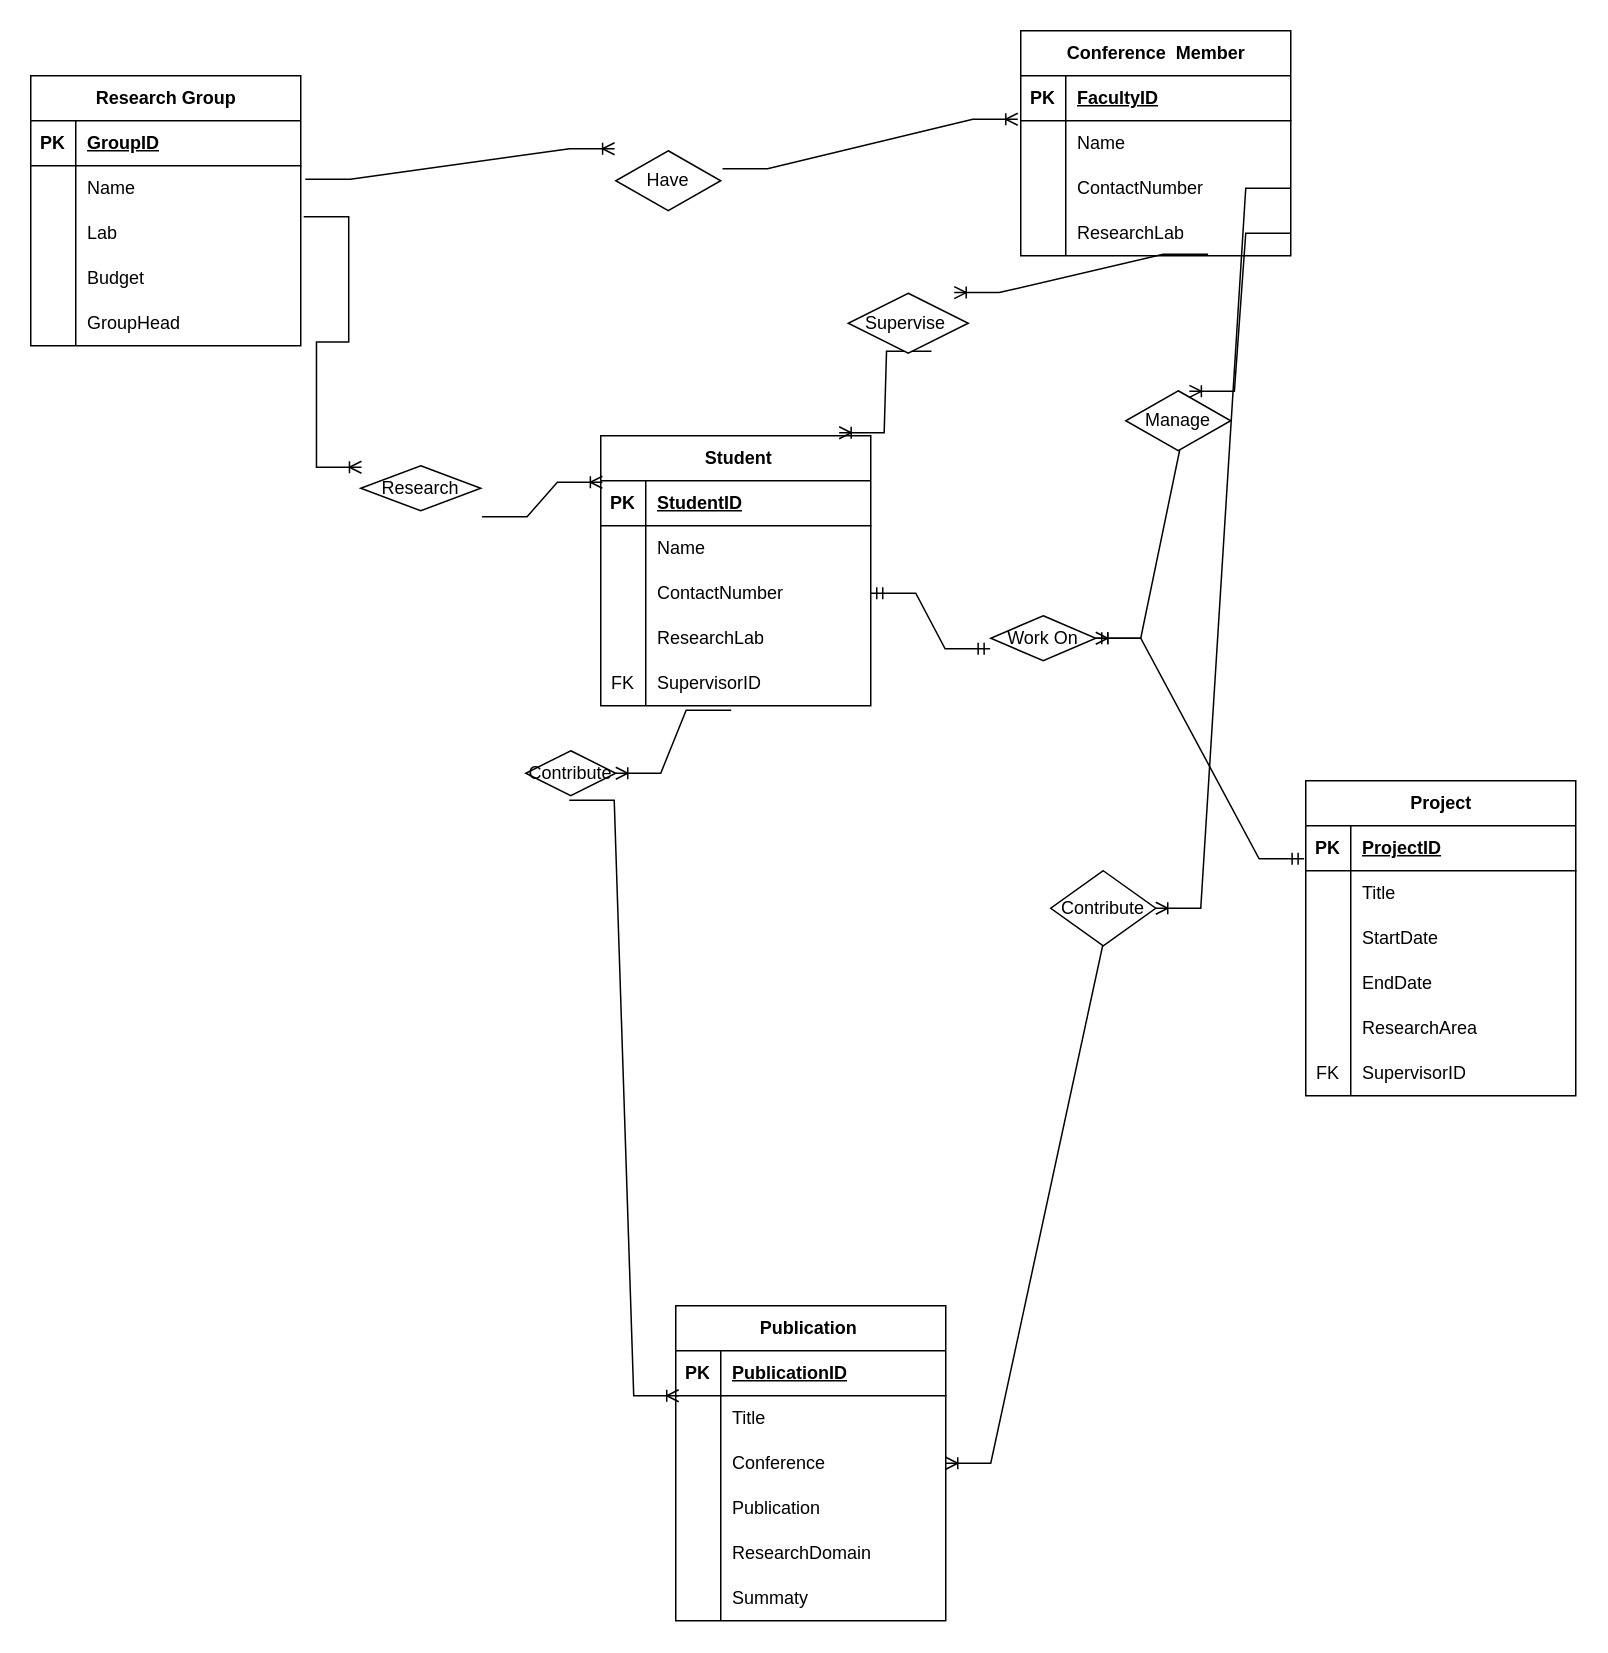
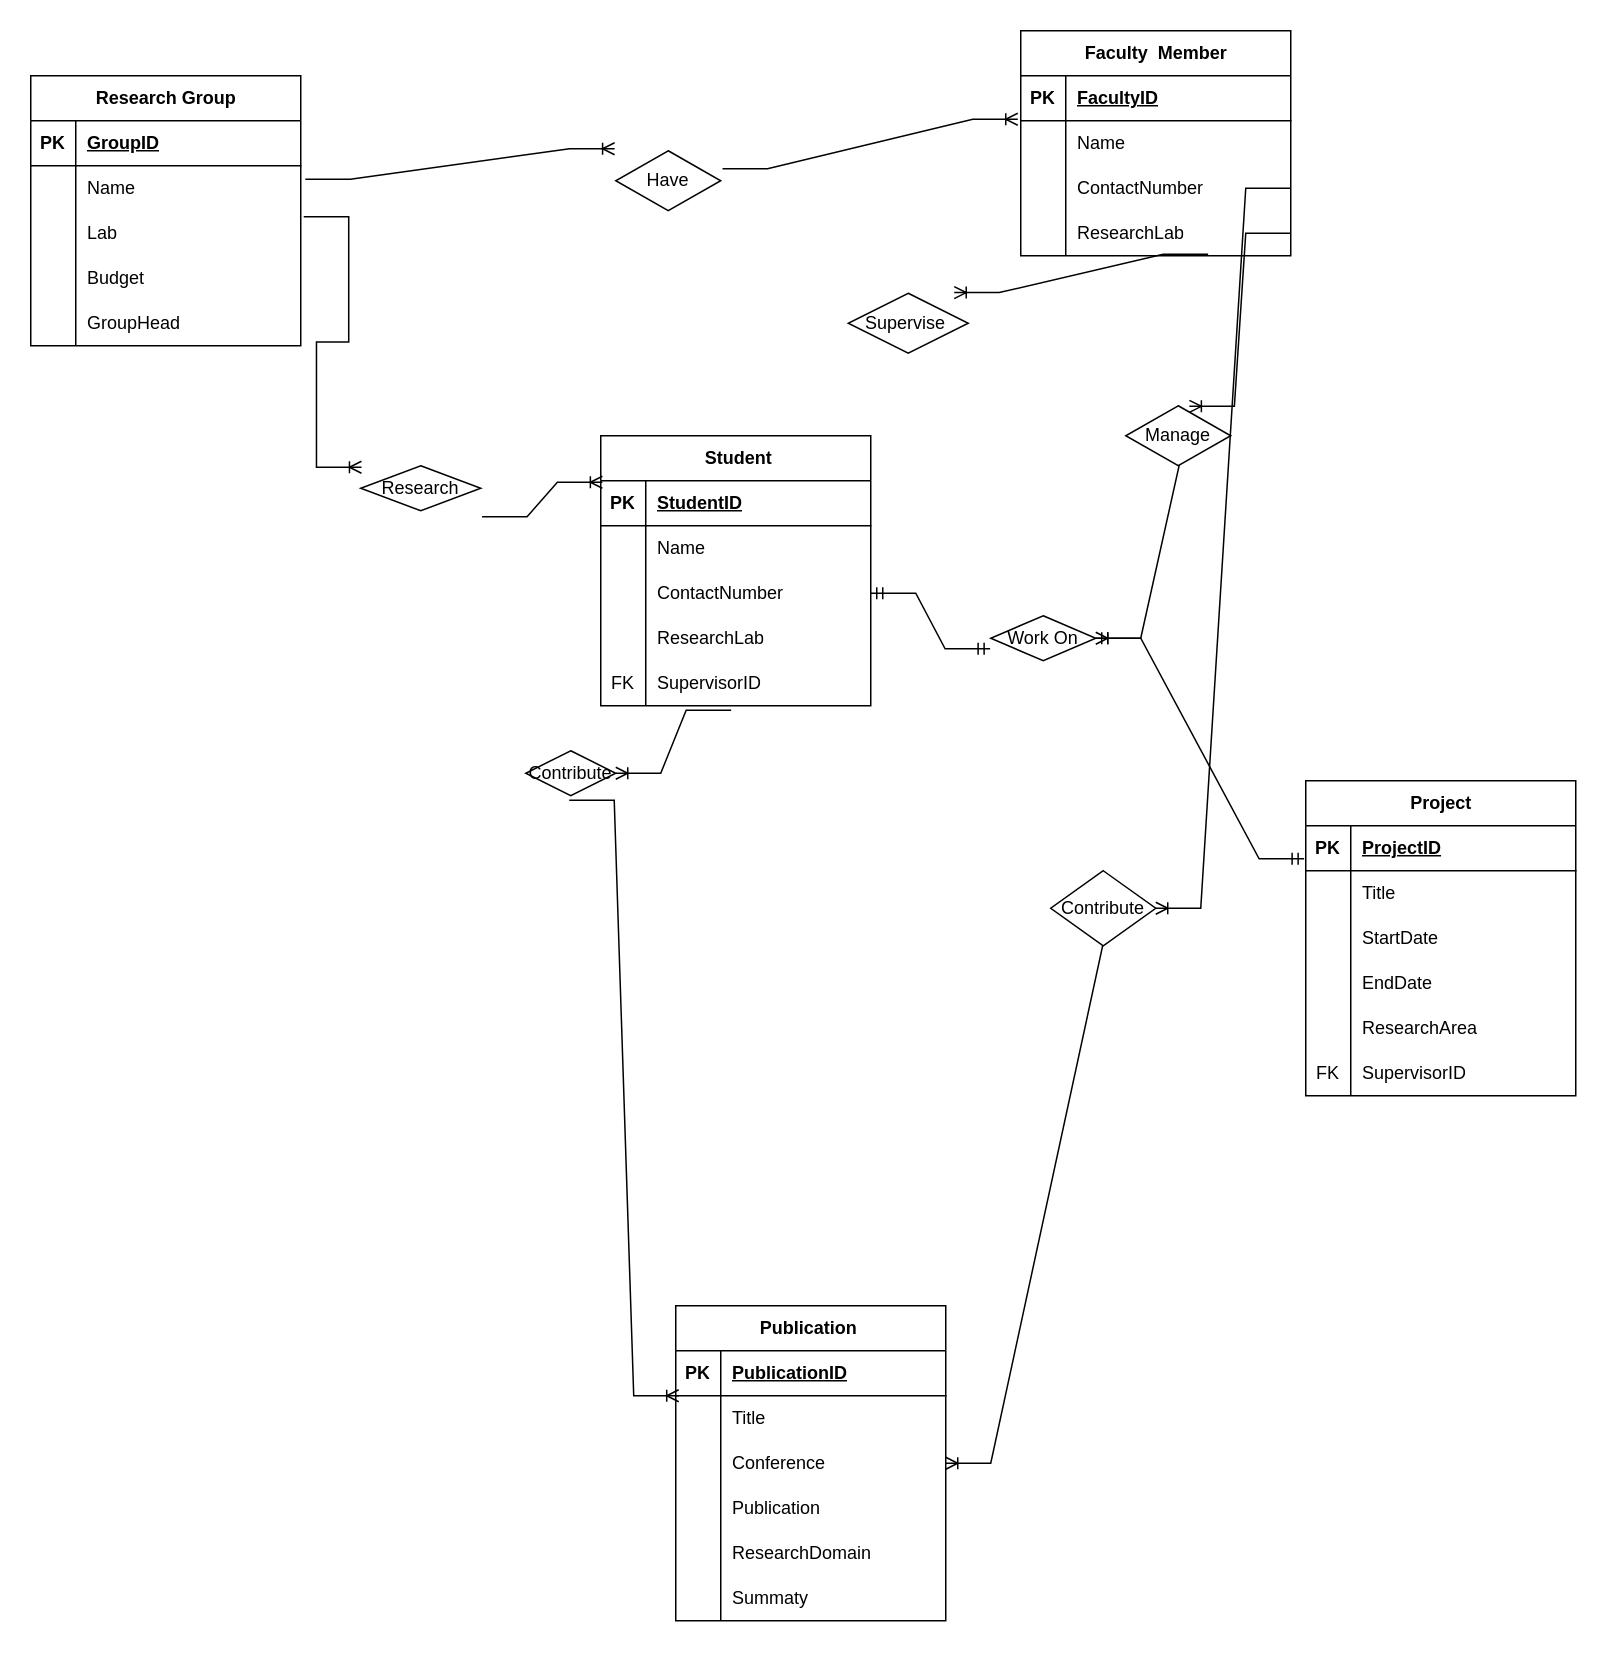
node "Conference Member": label "Conference Member" -> "Faculty Member"
edge "Supervise" -> "Student": removed
node "Manage": moved (1178, 421) -> (1178, 436)
